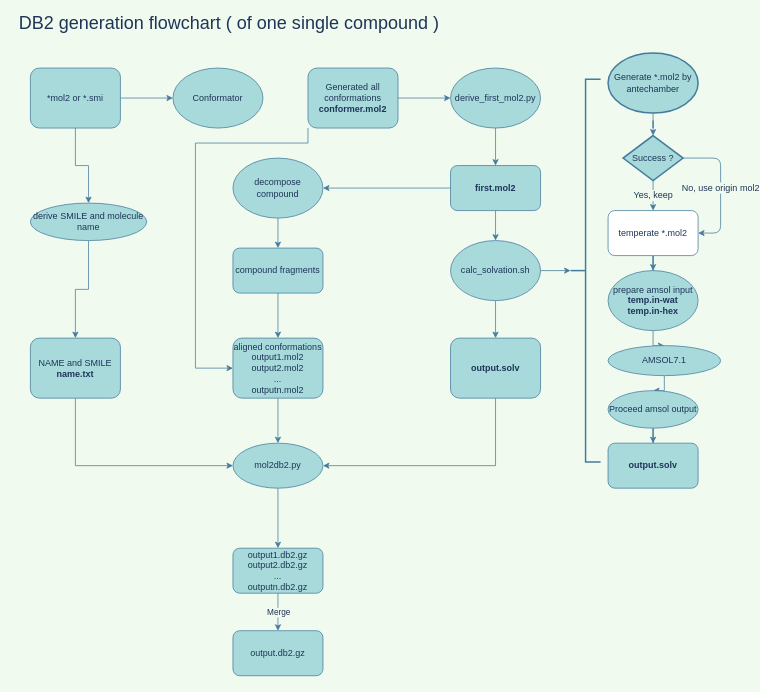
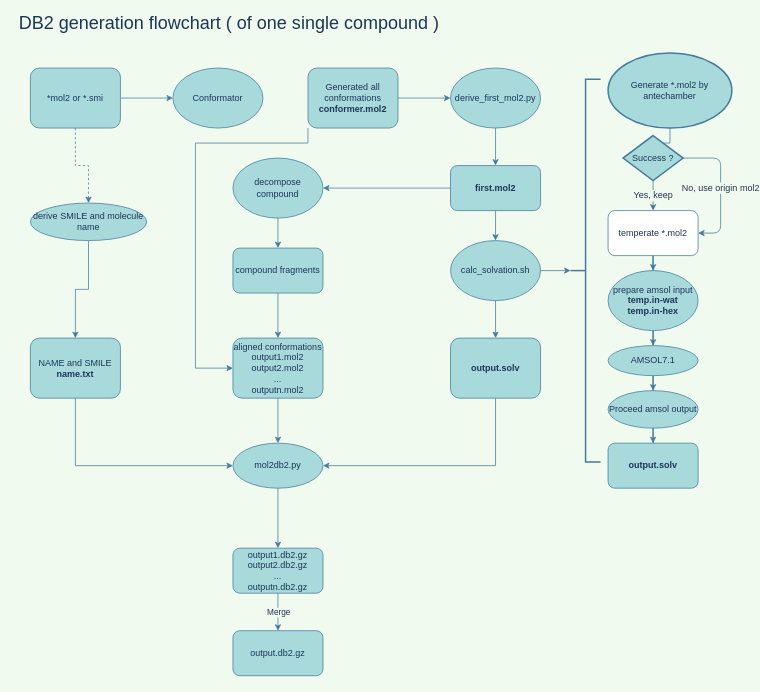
node "Generate *.mol2 by antechamber": size 90x60 -> 124x75
edge "*mol2 or *.smi" -> "derive SMILE and molecule name": style solid -> dashed
node "AMSOL7.1": size 113x30 -> 90x30
